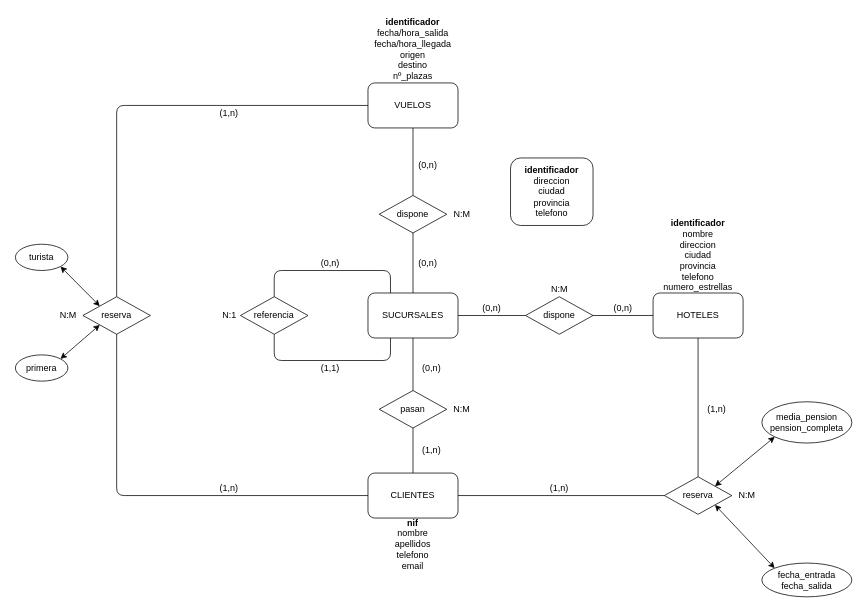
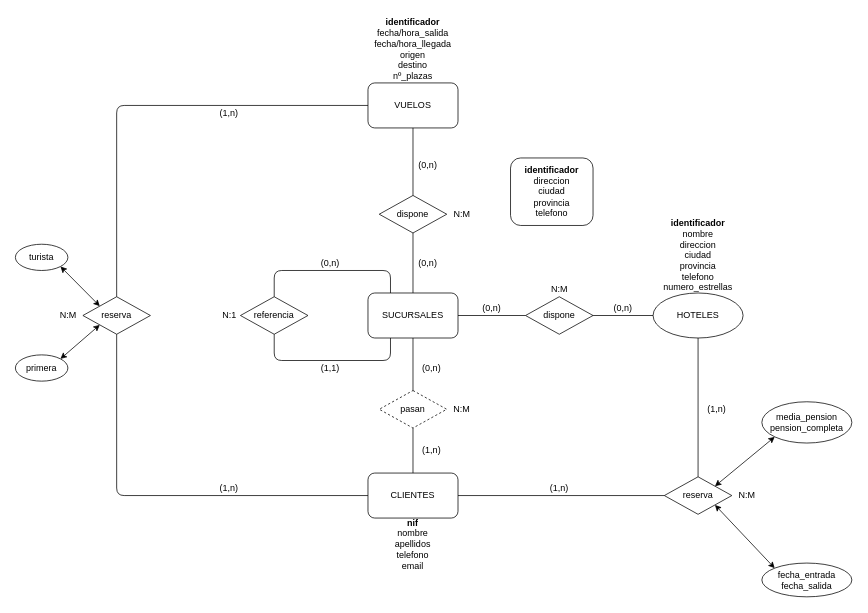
node "HOTELES": shape rounded rectangle -> ellipse
node "pasan": style solid -> dashed
